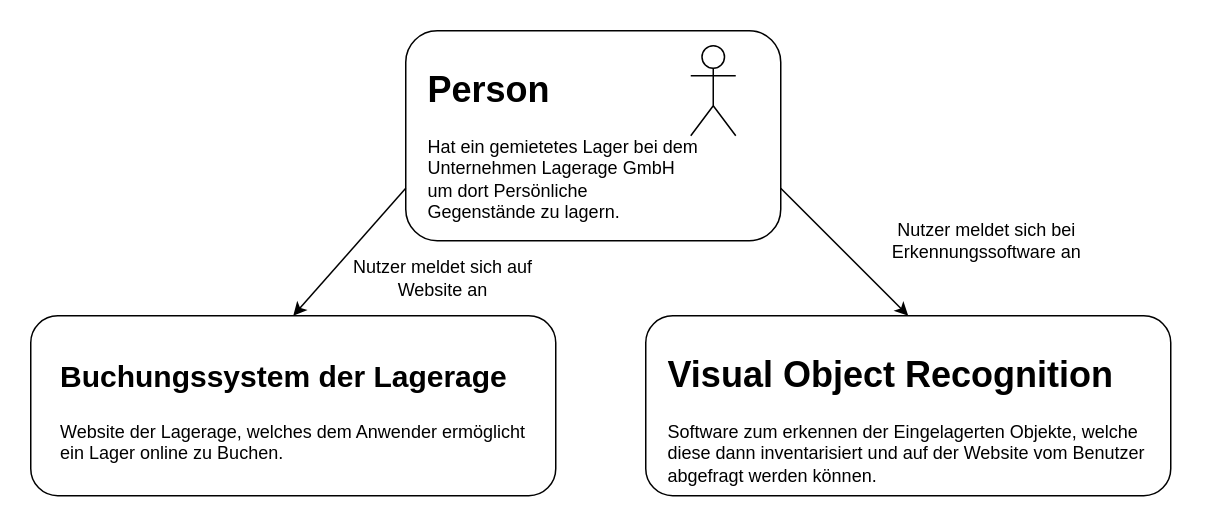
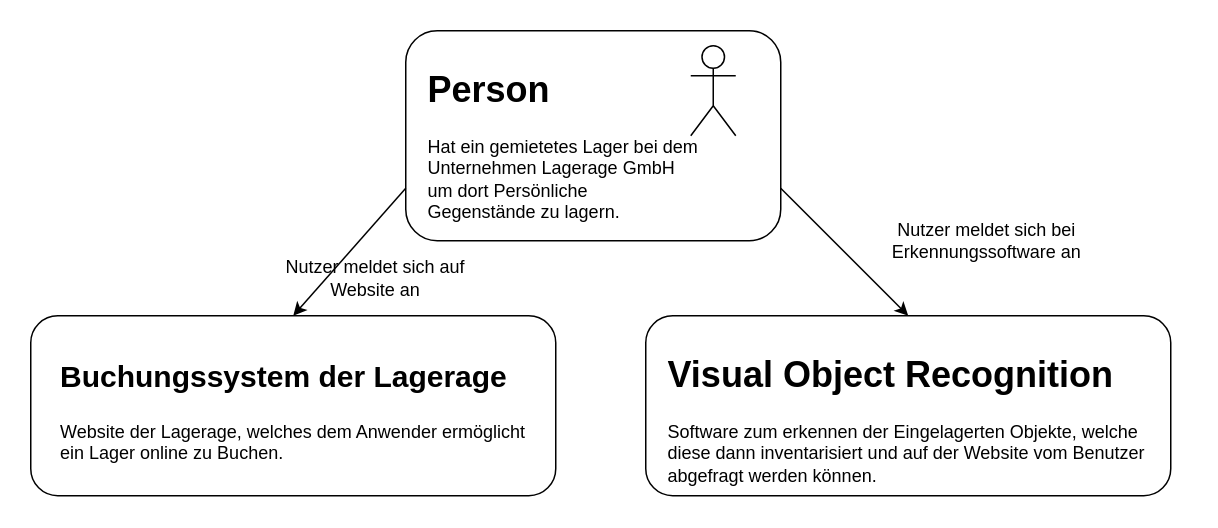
node "Nutzer meldet sich auf Website an": moved (443, 278) -> (376, 278)
